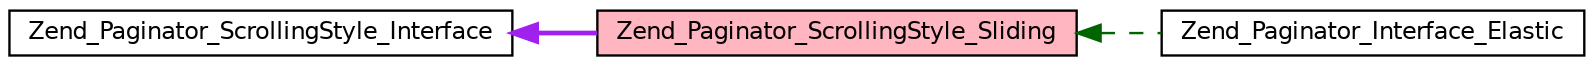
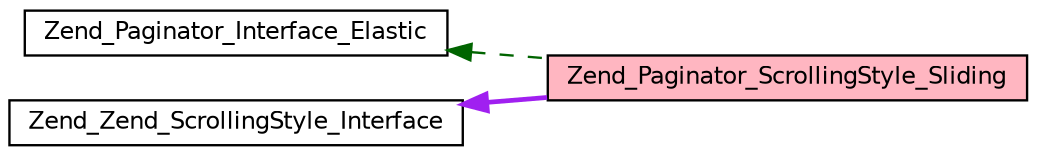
node "Zend_Paginator_ScrollingStyle_Interface": label "Zend_Paginator_ScrollingStyle_Interface" -> "Zend_Zend_ScrollingStyle_Interface"
edge "Zend_Paginator_Interface_Elastic" -> "Zend_Paginator_ScrollingStyle_Sliding": reversed
